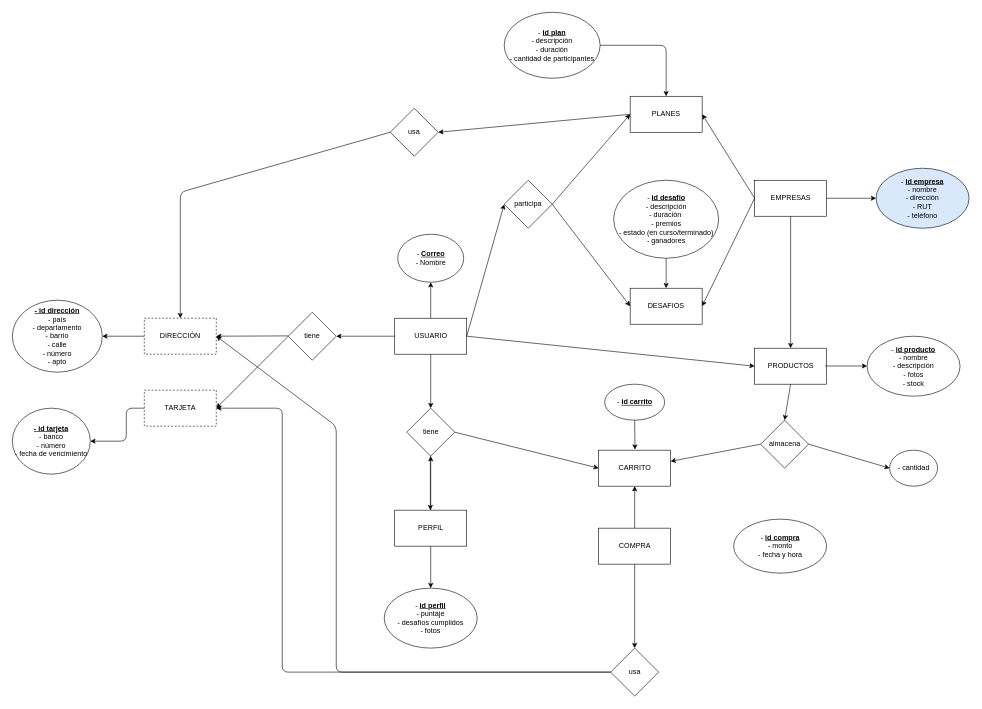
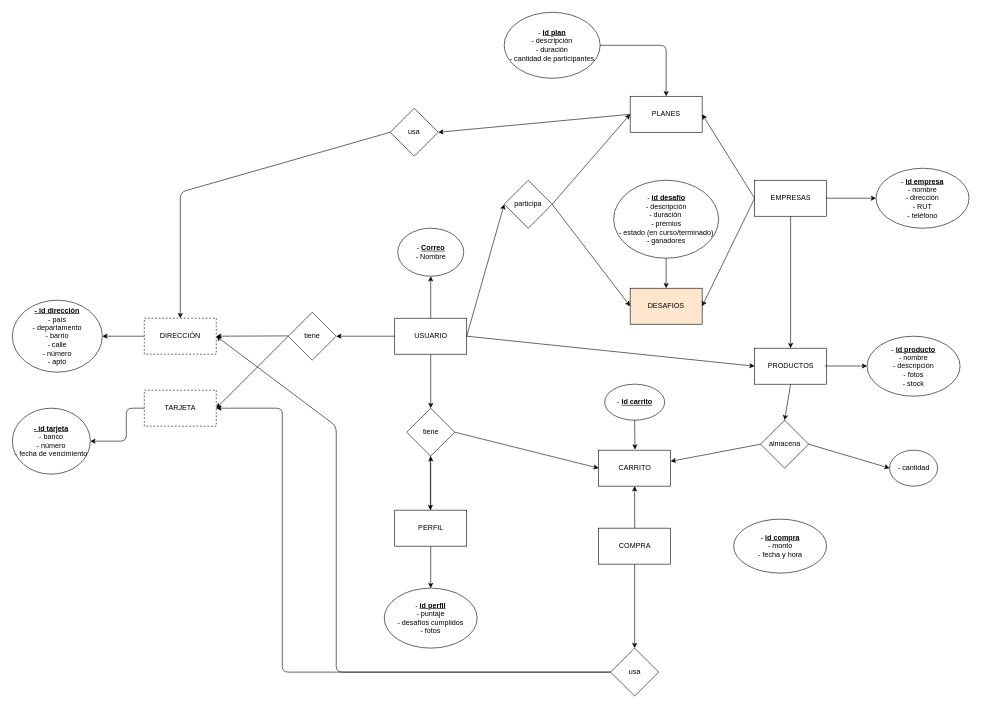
node "- id empresa - nombre - dirección - RUT - teléfono": fillcolor #dae8fc -> #ffffff
node "- Correo - Nombre": moved (431, 258) -> (431, 252)
node "DESAFIOS": fillcolor #ffffff -> #ffe6cc
